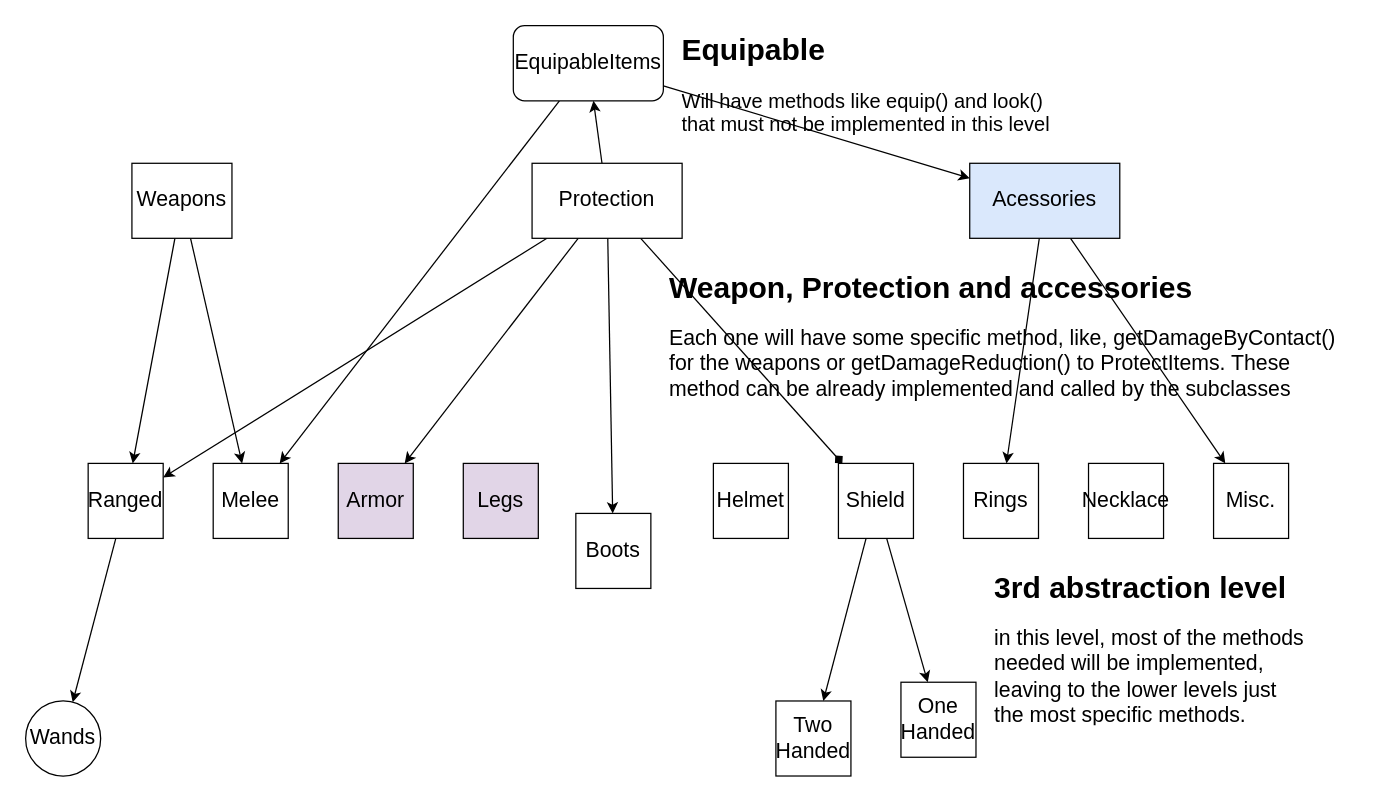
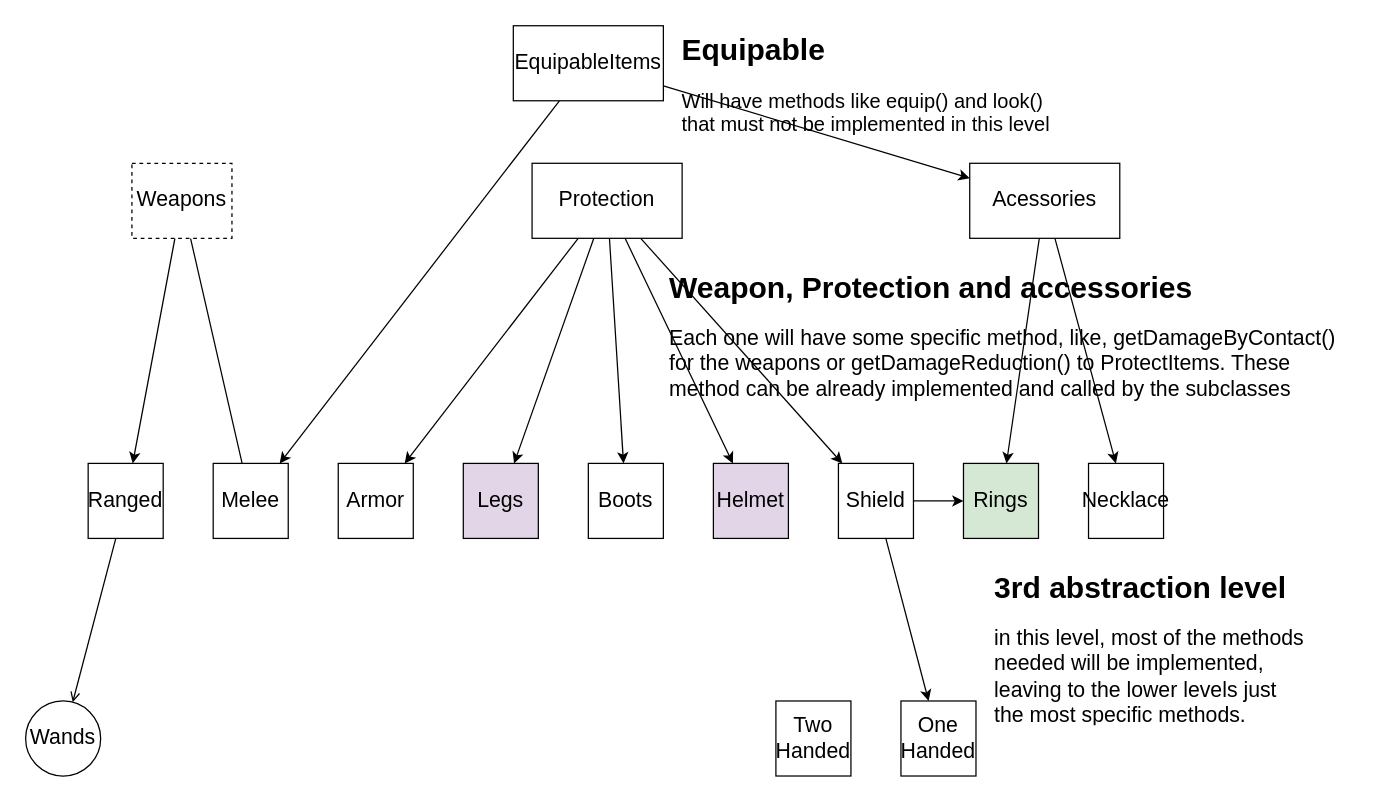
node "EquipableItems": shape rounded rectangle -> rectangle
edge "Protection" -> "EquipableItems": now "Protection" -> "Helmet"
node "Weapons": style solid -> dashed
node "Acessories": fillcolor #dae8fc -> #ffffff
edge "Acessories" -> "Necklace": added
edge "Acessories" -> "Misc.": removed
edge "Protection" -> "Ranged": now "Protection" -> "Legs"
edge "Weapons" -> "Melee": arrowhead classic -> none
edge "Protection" -> "Shield": arrowhead diamond -> classic
node "Armor": fillcolor #e1d5e7 -> #ffffff
node "Helmet": fillcolor #ffffff -> #e1d5e7
node "Rings": fillcolor #ffffff -> #d5e8d4
node "Misc.": removed
node "Boots": moved (613, 551) -> (626, 501)
edge "Shield" -> "Two Handed": now "Shield" -> "Rings"
edge "Ranged" -> "Wands": arrowhead classic -> open
node "One Handed": moved (938, 719) -> (938, 738)
